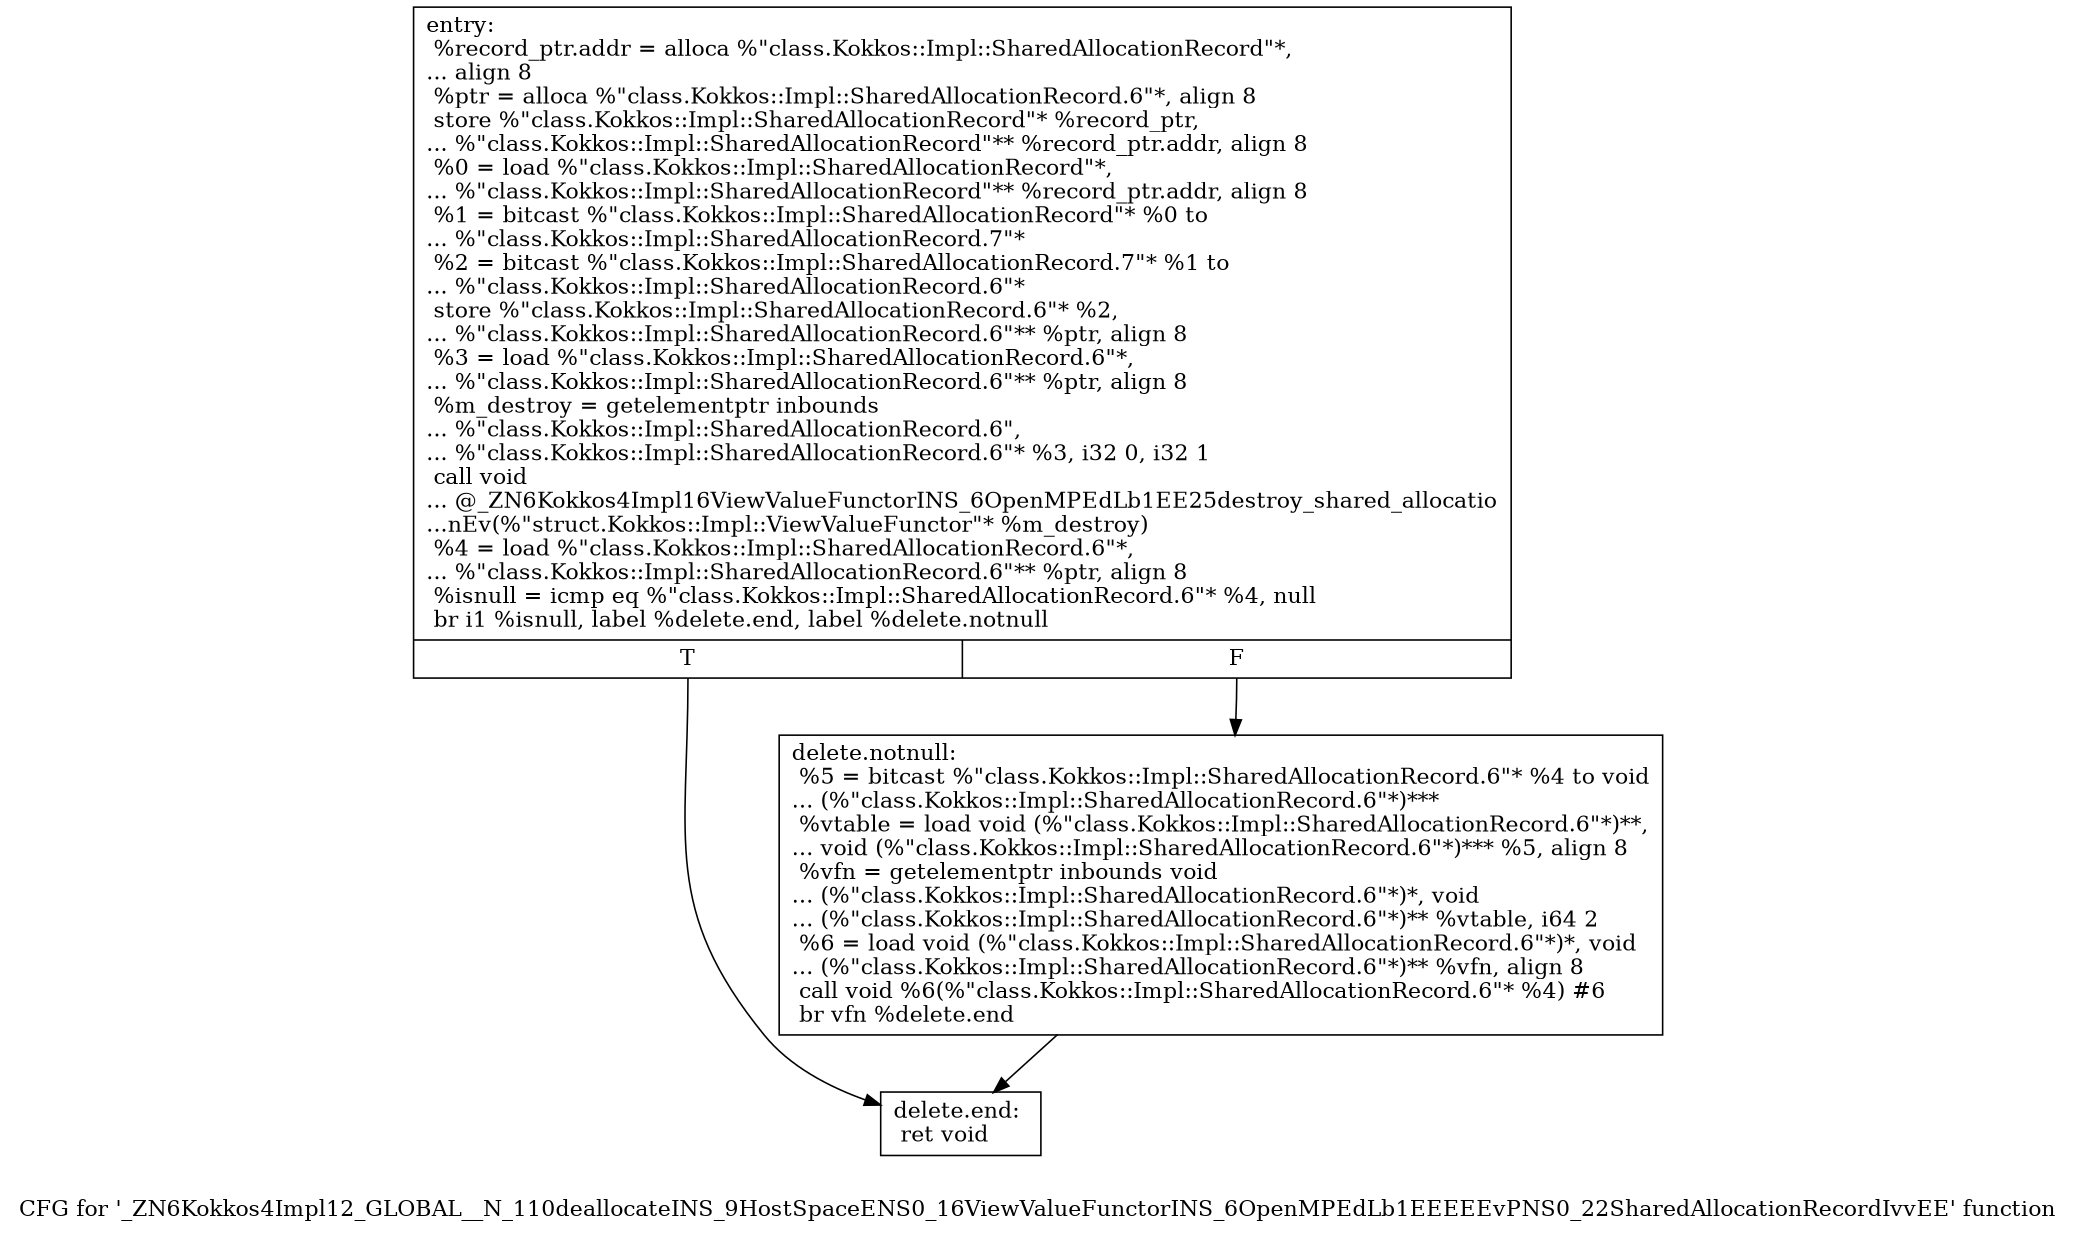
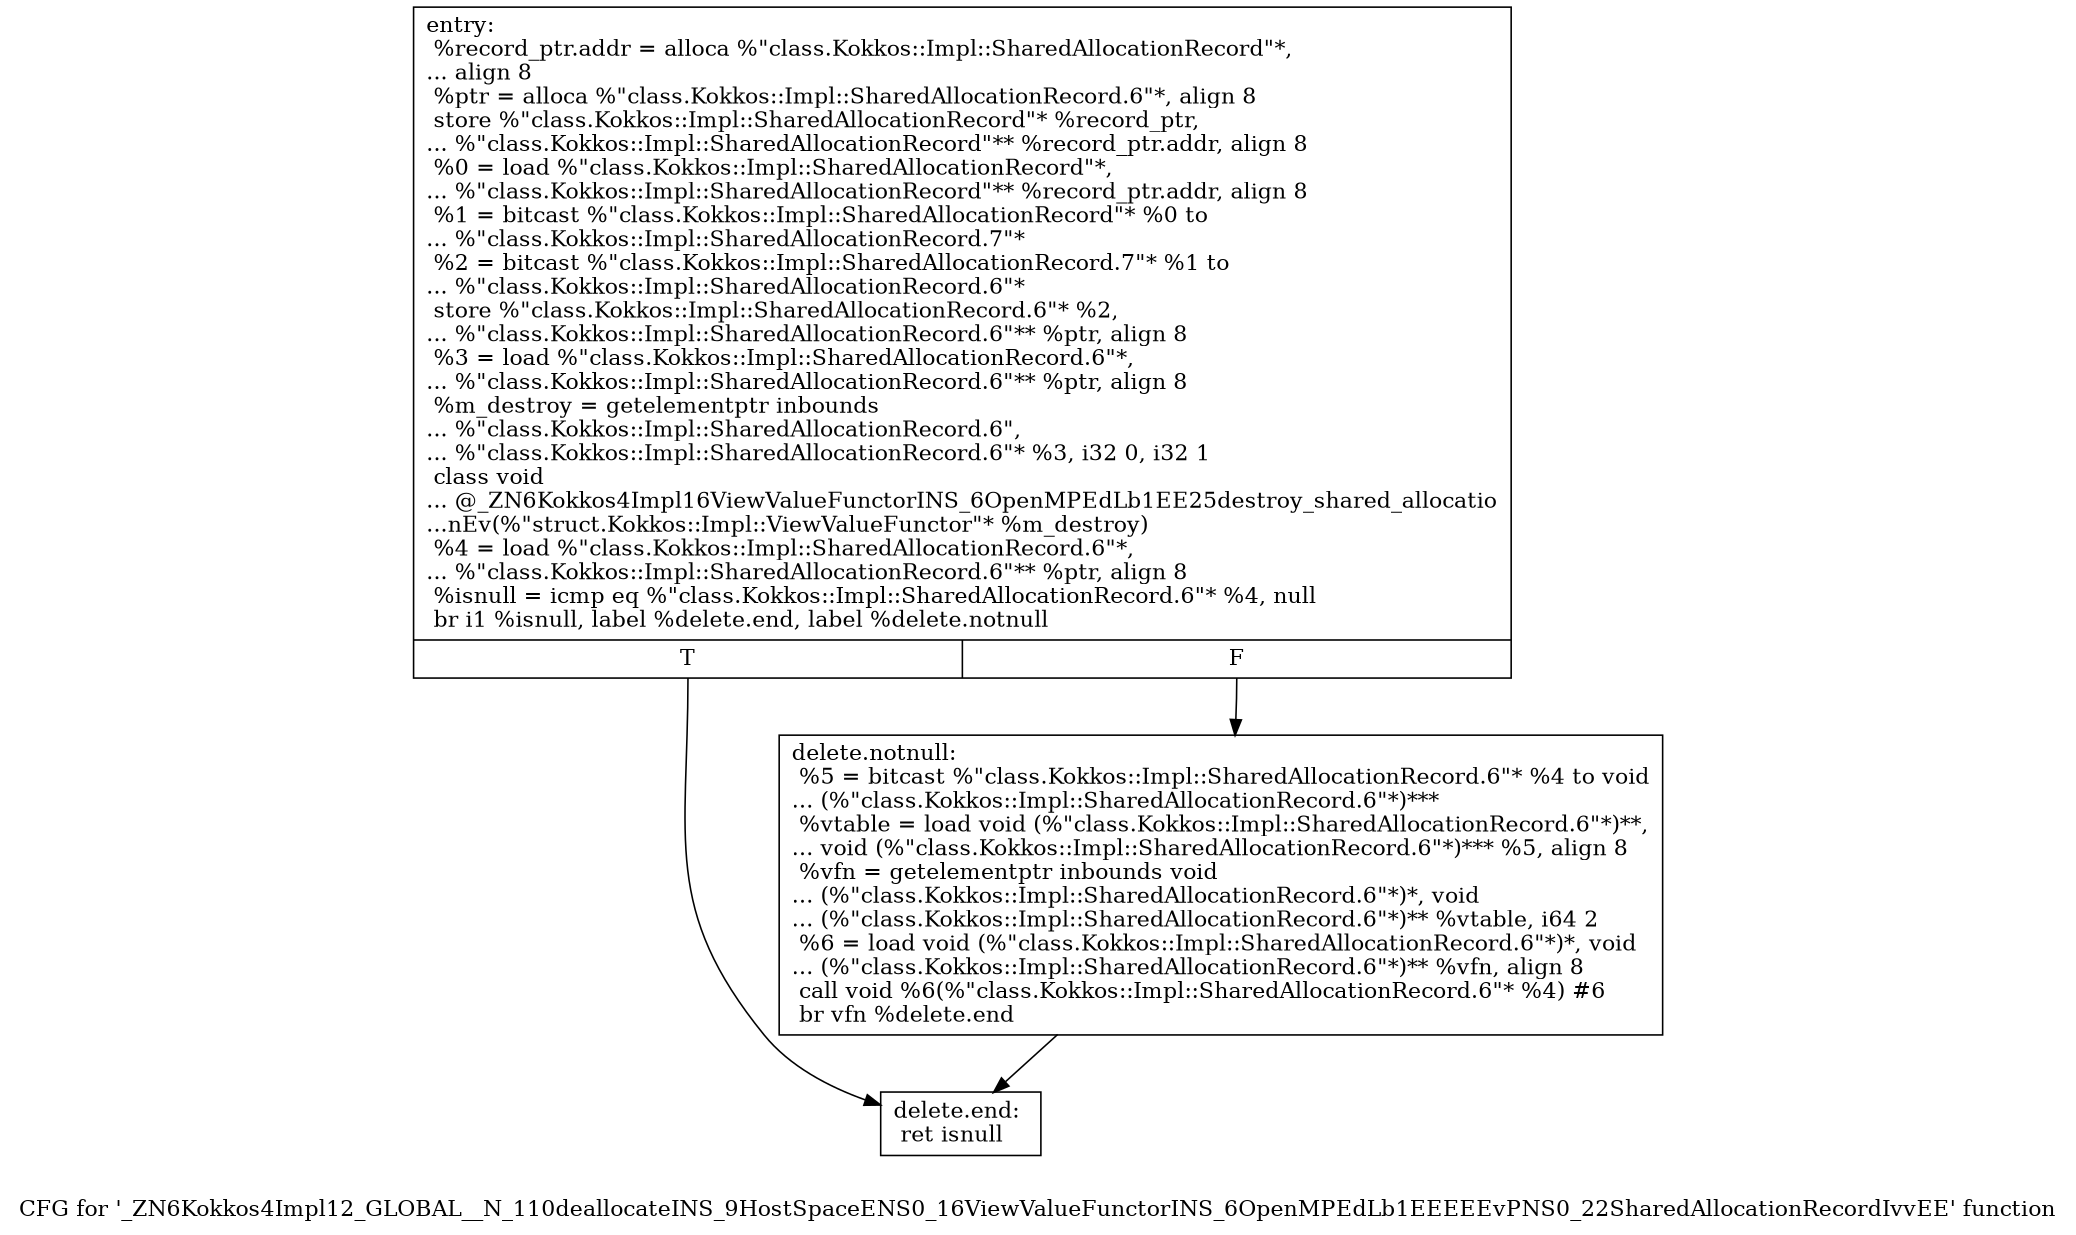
node "entry:": text "call void" -> "class void"
node "delete.end:": text "ret void" -> "ret isnull"
